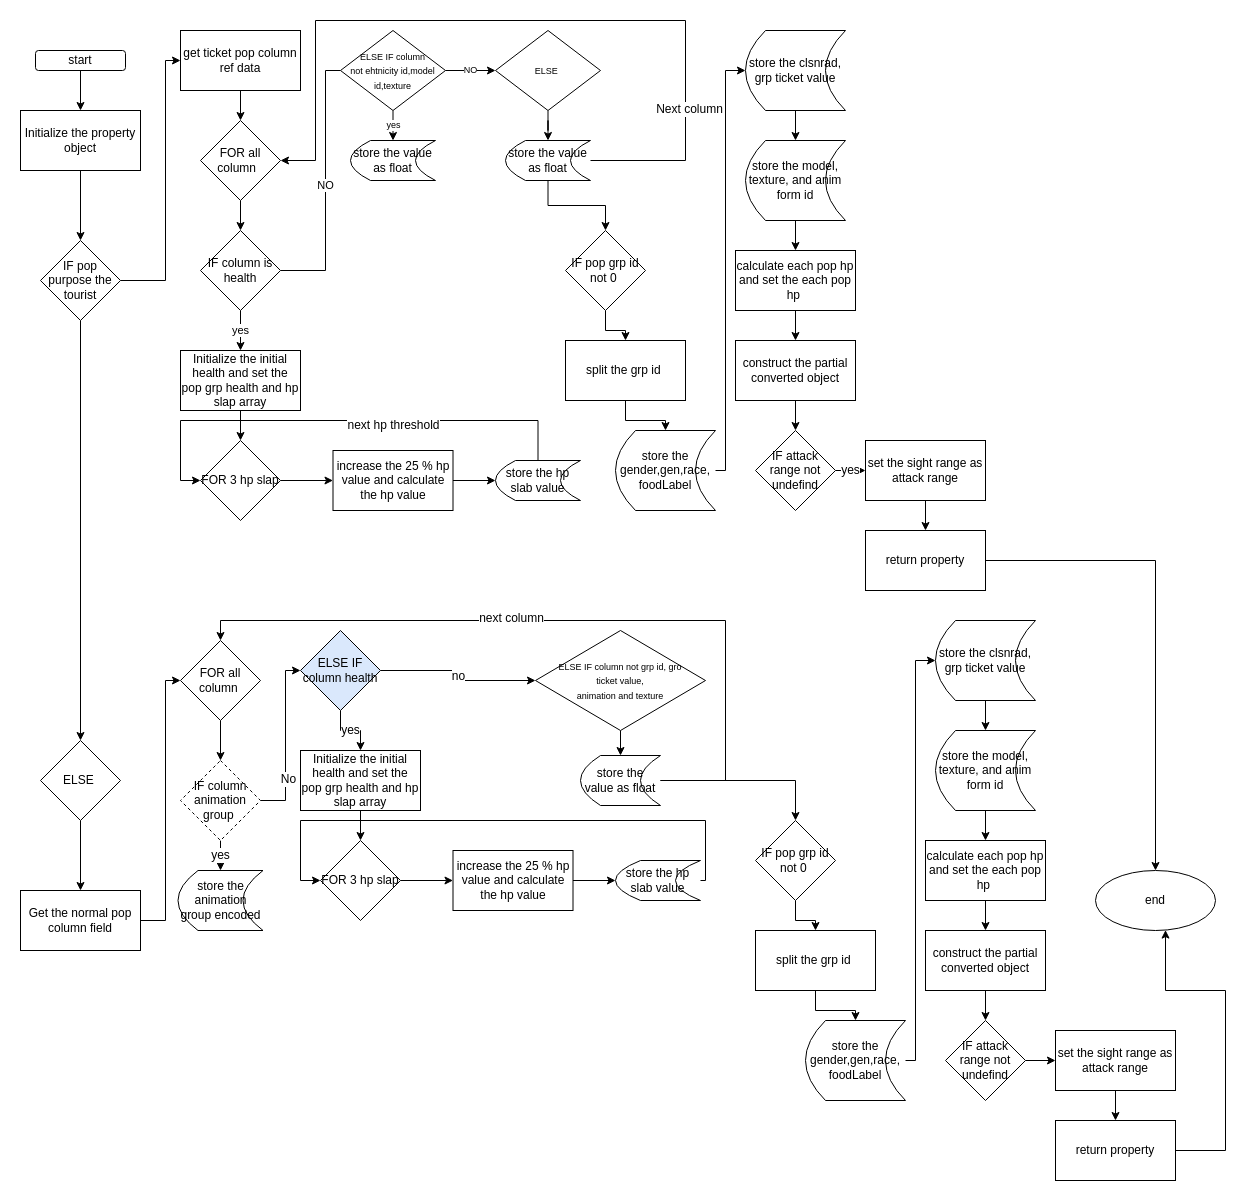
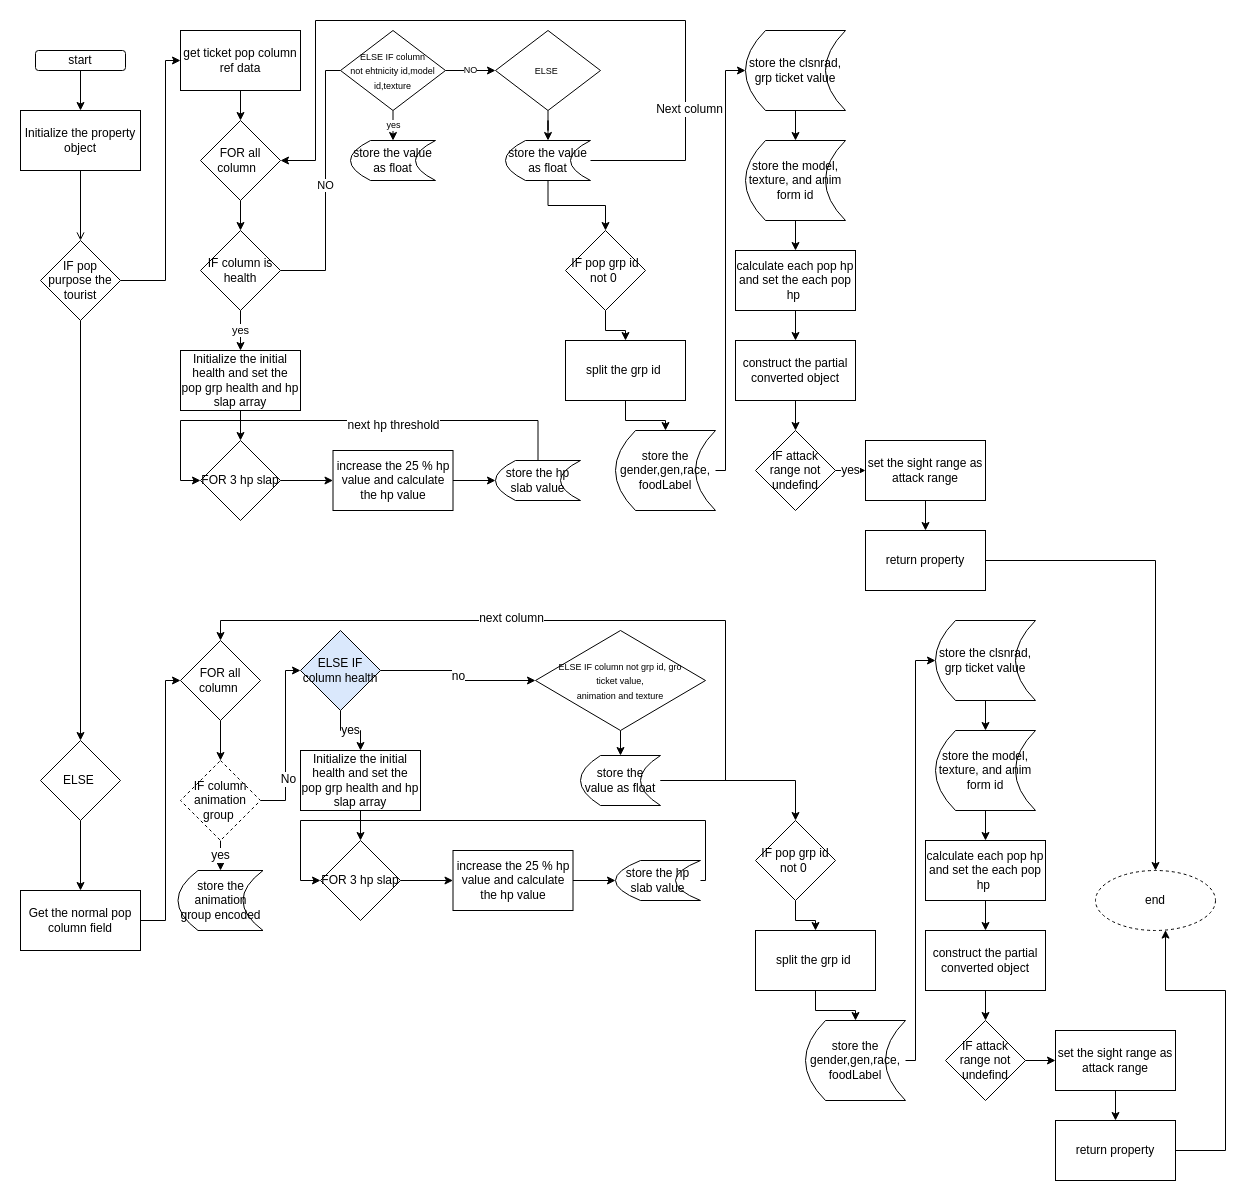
edge "Initialize the property object" -> "IF pop purpose the tourist": arrowhead classic -> open
node "end": style solid -> dashed
